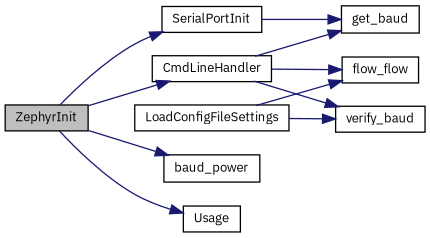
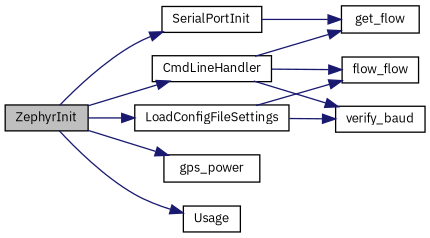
node "get_baud": label "get_baud" -> "get_flow"
edge "ZephyrInit" -> "LoadConfigFileSettings": added
node "baud_power": label "baud_power" -> "gps_power"
